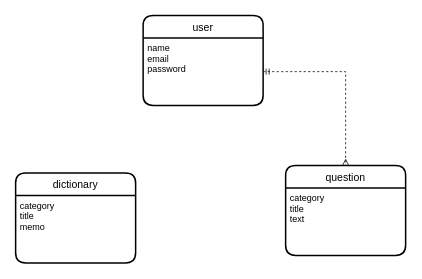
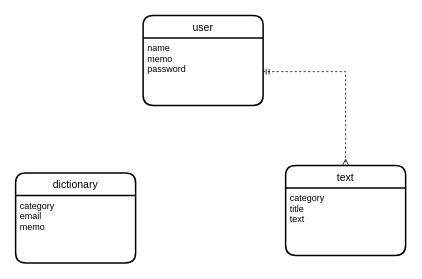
node "name email password": label "name email password" -> "name memo password"
node "question": label "question" -> "text"
node "category title memo": label "category title memo" -> "category email memo"
